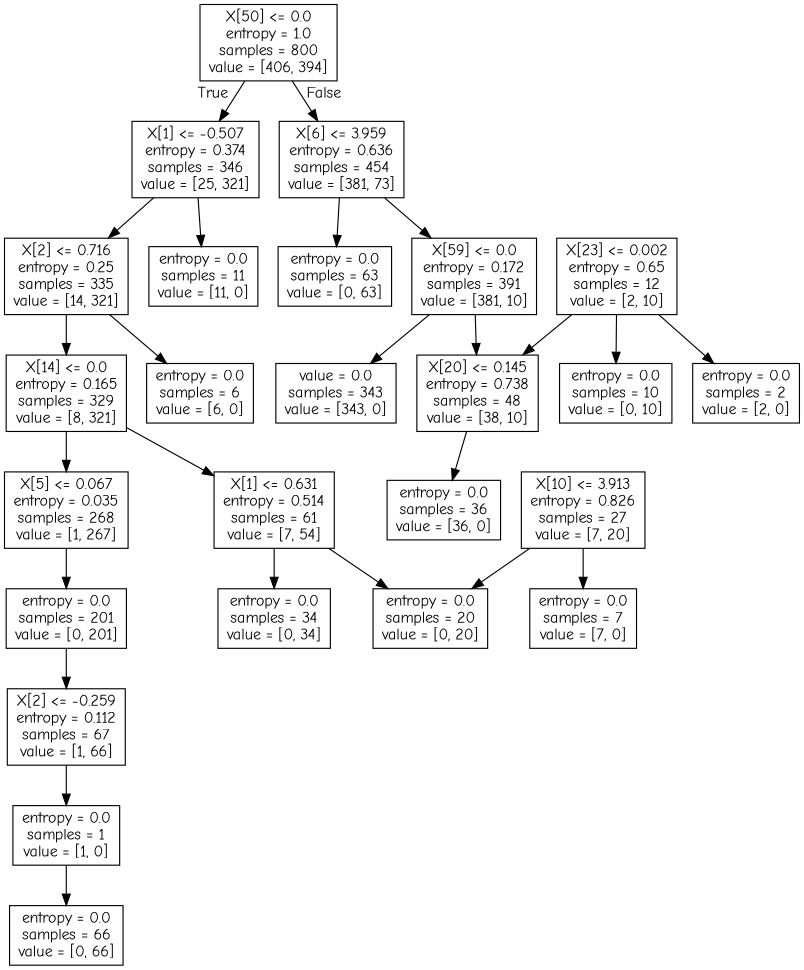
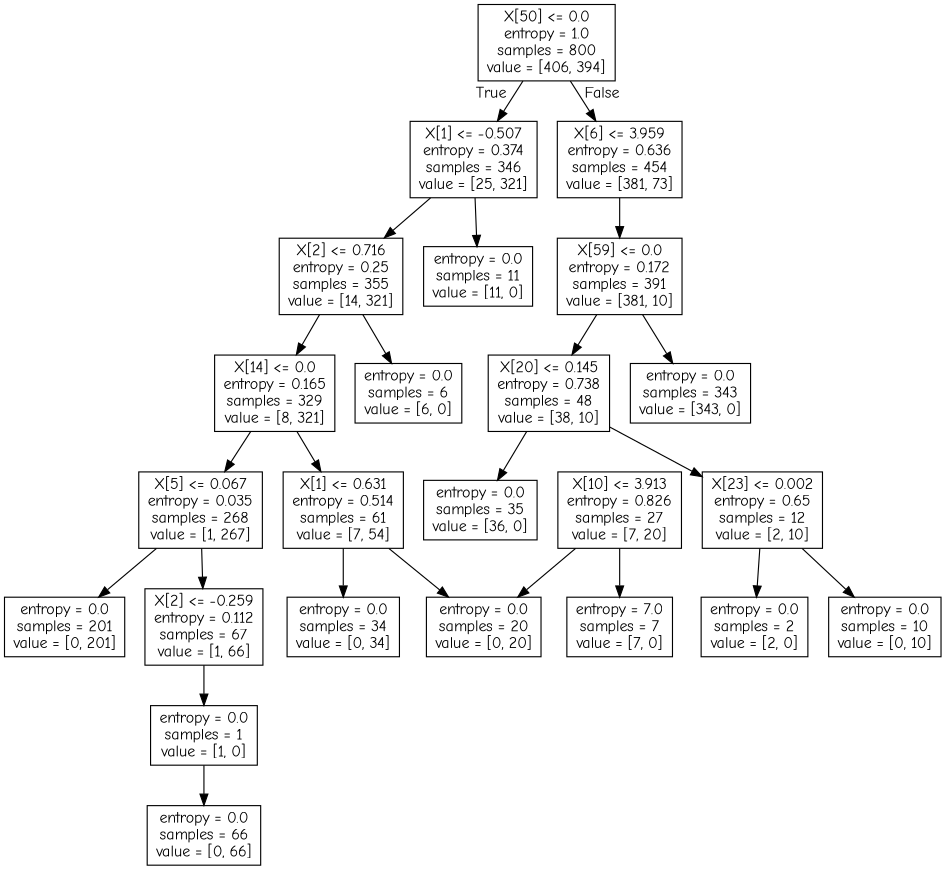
node "X[2] <= 0.716 entropy = 0.25 samples = 335 value = [14, 321]": label "X[2] <= 0.716 entropy = 0.25 samples = 335 value = [14, 321]" -> "X[2] <= 0.716 entropy = 0.25 samples = 355 value = [14, 321]"
node "entropy = 0.0 samples = 63 value = [0, 63]": removed
edge "X[23] <= 0.002 entropy = 0.65 samples = 12 value = [2, 10]" -> "X[20] <= 0.145 entropy = 0.738 samples = 48 value = [38, 10]": reversed
node "value = 0.0 samples = 343 value = [343, 0]": label "value = 0.0 samples = 343 value = [343, 0]" -> "entropy = 0.0 samples = 343 value = [343, 0]"
node "entropy = 0.0 samples = 36 value = [36, 0]": label "entropy = 0.0 samples = 36 value = [36, 0]" -> "entropy = 0.0 samples = 35 value = [36, 0]"
node "entropy = 0.0 samples = 7 value = [7, 0]": label "entropy = 0.0 samples = 7 value = [7, 0]" -> "entropy = 7.0 samples = 7 value = [7, 0]"
edge "entropy = 0.0 samples = 201 value = [0, 201]" -> "X[2] <= -0.259 entropy = 0.112 samples = 67 value = [1, 66]": now "X[5] <= 0.067 entropy = 0.035 samples = 268 value = [1, 267]" -> "X[2] <= -0.259 entropy = 0.112 samples = 67 value = [1, 66]"
